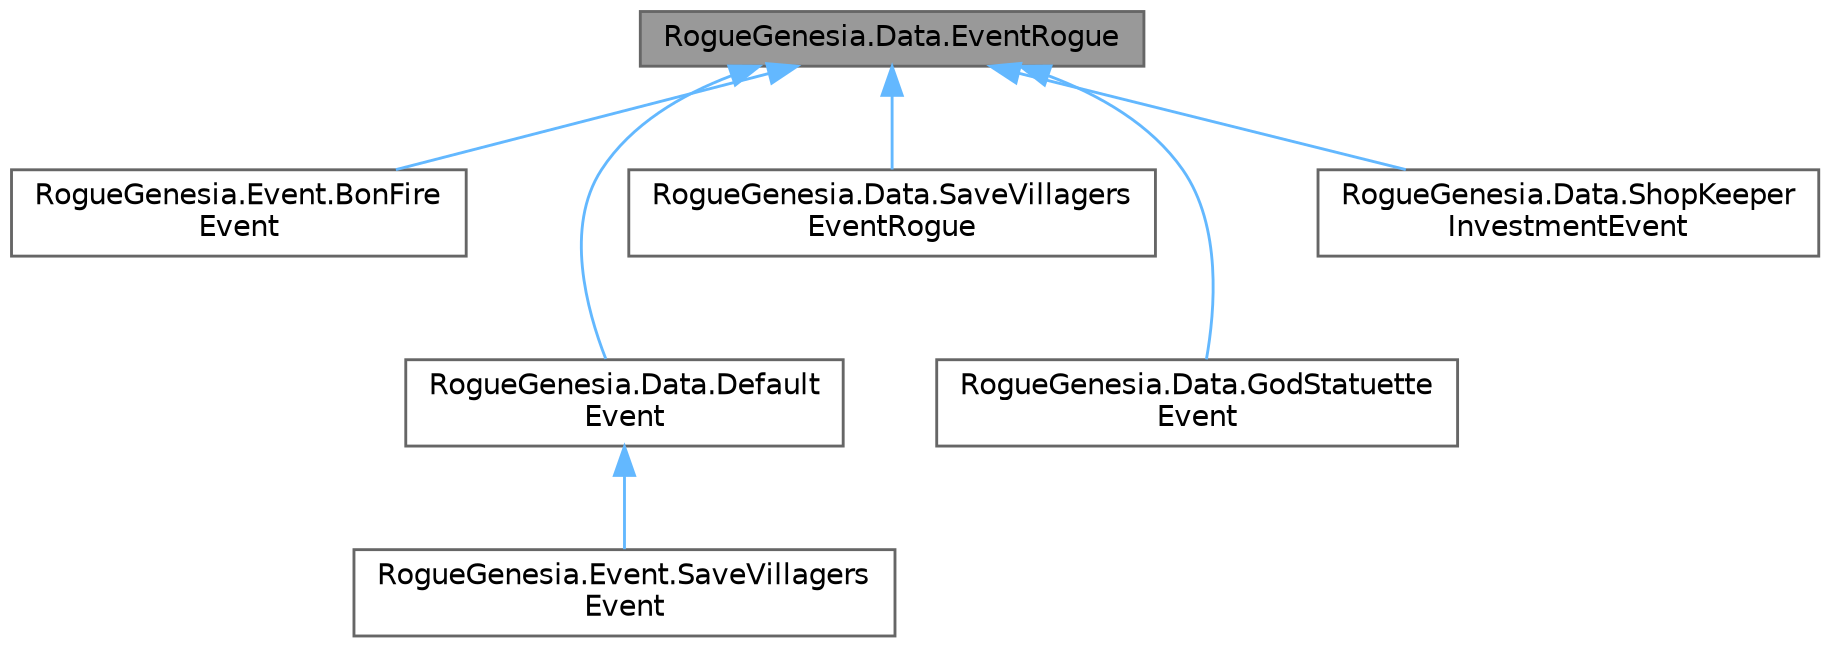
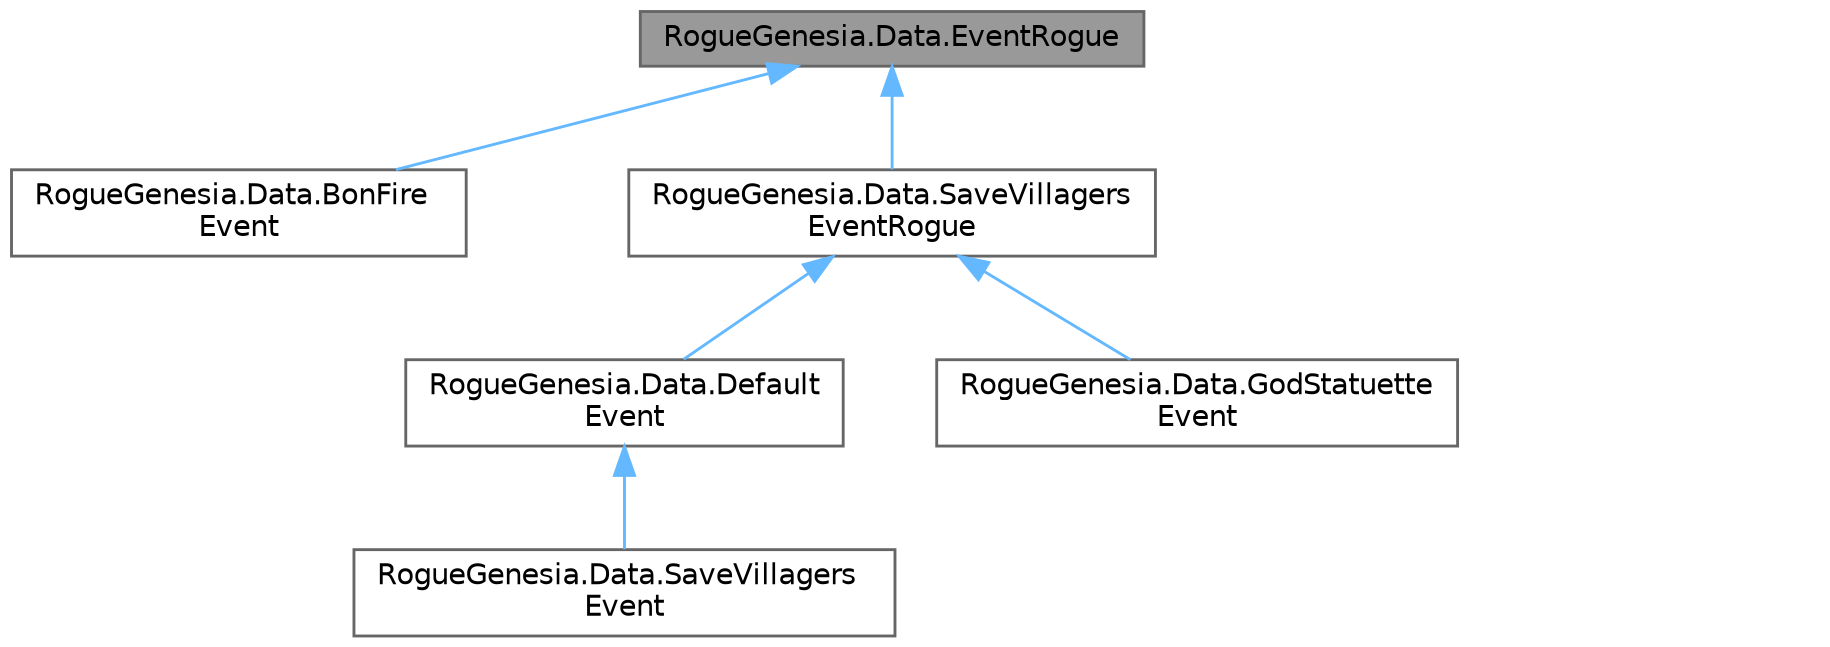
edge "RogueGenesia.Data.GodStatuette Event" -> "RogueGenesia.Data.EventRogue": now "RogueGenesia.Data.GodStatuette Event" -> "RogueGenesia.Data.SaveVillagers EventRogue"
edge "RogueGenesia.Data.Default Event" -> "RogueGenesia.Data.EventRogue": now "RogueGenesia.Data.Default Event" -> "RogueGenesia.Data.SaveVillagers EventRogue"
node "RogueGenesia.Event.BonFire Event": label "RogueGenesia.Event.BonFire Event" -> "RogueGenesia.Data.BonFire Event"
node "RogueGenesia.Data.ShopKeeper InvestmentEvent": removed
node "RogueGenesia.Event.SaveVillagers Event": label "RogueGenesia.Event.SaveVillagers Event" -> "RogueGenesia.Data.SaveVillagers Event"
